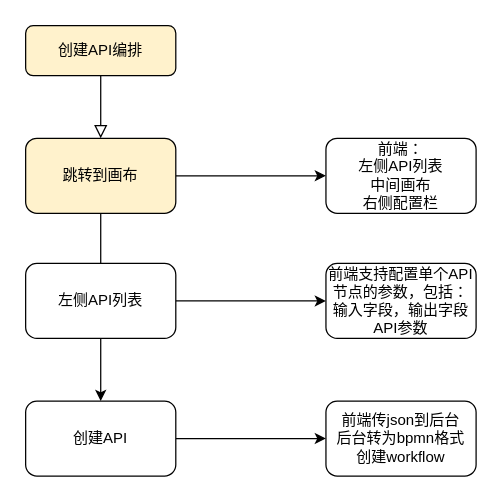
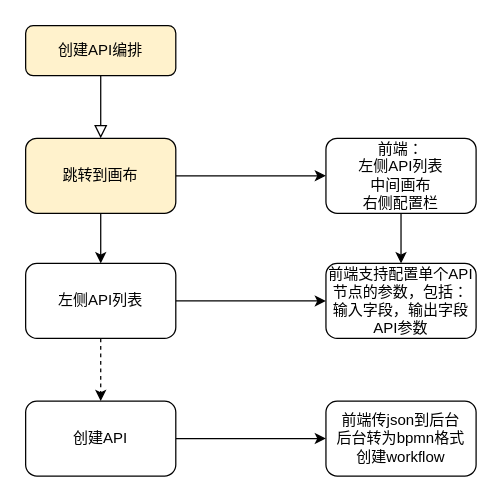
edge "前端： 左侧API列表 中间画布 右侧配置栏" -> "前端支持配置单个API节点的参数，包括： 输入字段，输出字段 API参数": added
edge "跳转到画布" -- "左侧API列表": arrowhead none -> classic
edge "左侧API列表" -> "创建API": style solid -> dashed
